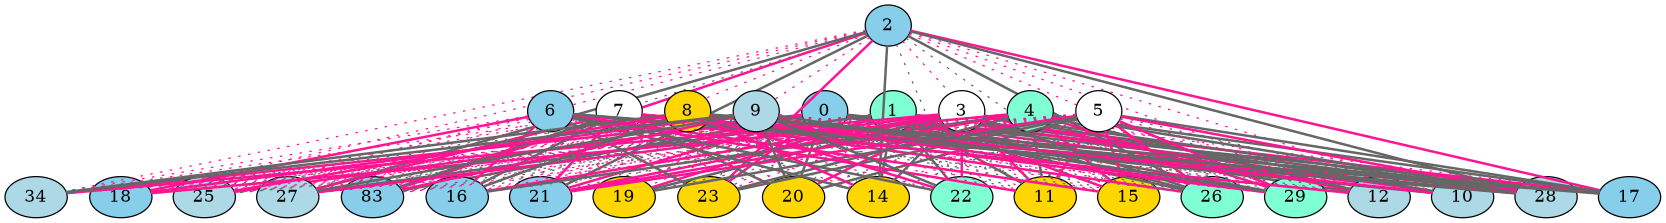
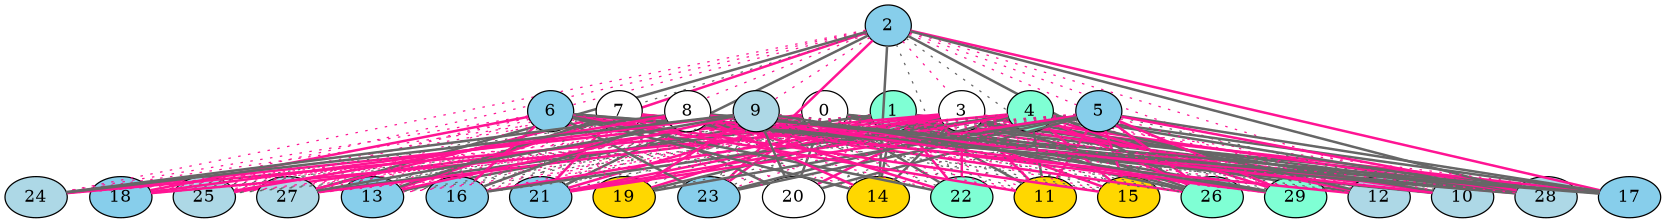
node "8": fillcolor gold -> white
node "0": fillcolor skyblue -> white
node "5": fillcolor white -> skyblue
edge "7" -- "16": style bold -> dotted
edge "9" -- "19": style dotted -> bold
edge "9" -- "22": style bold -> dotted
edge "0" -- "22": added
edge "1" -- "22": color gray40 -> deeppink
edge "4" -- "26": style dotted -> bold
edge "9" -- "25": removed
edge "7" -- "19": removed
edge "3" -- "28": color gray40 -> deeppink
node "34": label "34" -> "24"
node "83": label "83" -> "13"
node "23": fillcolor gold -> skyblue
node "20": fillcolor gold -> white
